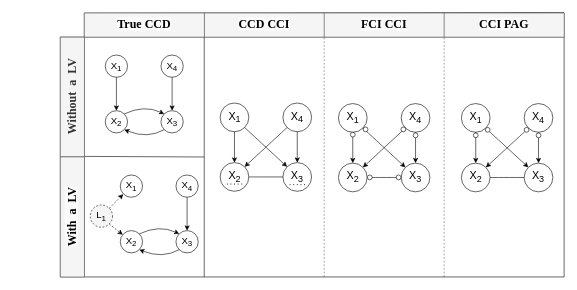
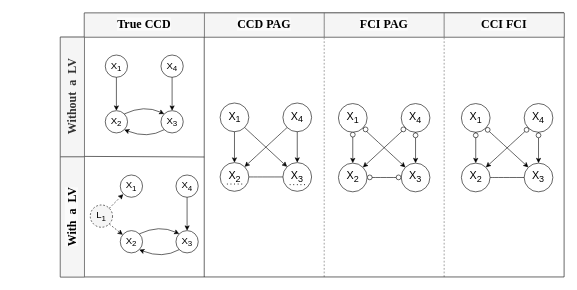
node "CCD CCI": label "CCD CCI" -> "CCD PAG"
node "FCI CCI": label "FCI CCI" -> "FCI PAG"
node "CCI PAG": label "CCI PAG" -> "CCI FCI"
